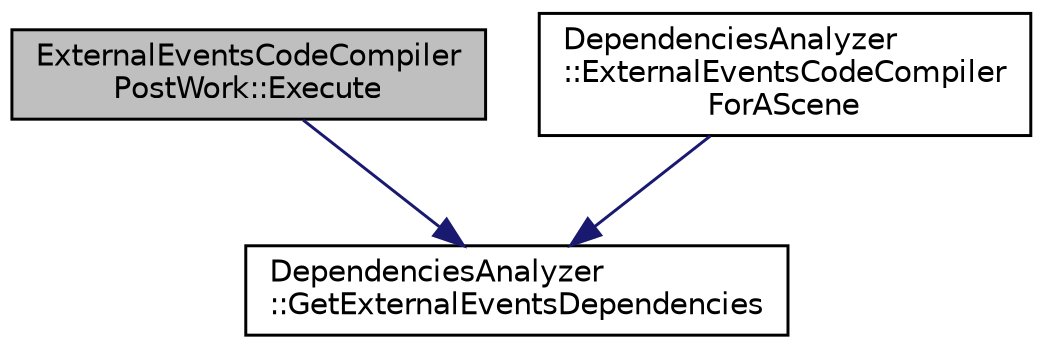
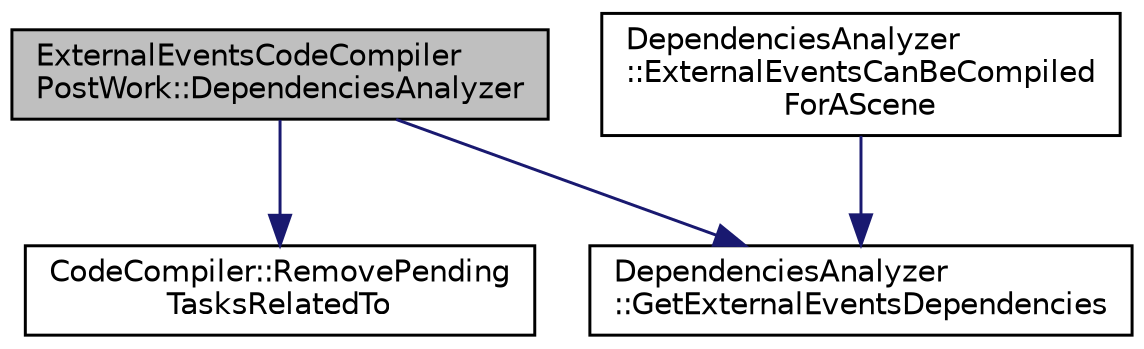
node "ExternalEventsCodeCompiler PostWork::Execute": label "ExternalEventsCodeCompiler PostWork::Execute" -> "ExternalEventsCodeCompiler PostWork::DependenciesAnalyzer"
node "DependenciesAnalyzer ::ExternalEventsCodeCompiler ForAScene": label "DependenciesAnalyzer ::ExternalEventsCodeCompiler ForAScene" -> "DependenciesAnalyzer ::ExternalEventsCanBeCompiled ForAScene"
node "CodeCompiler::RemovePending TasksRelatedTo": added
